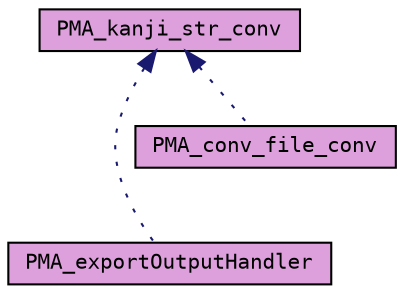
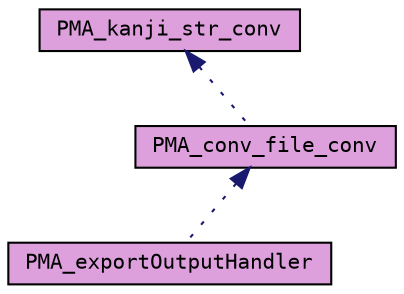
edge "PMA_exportOutputHandler" -> "PMA_kanji_str_conv": now "PMA_exportOutputHandler" -> "PMA_conv_file_conv"
